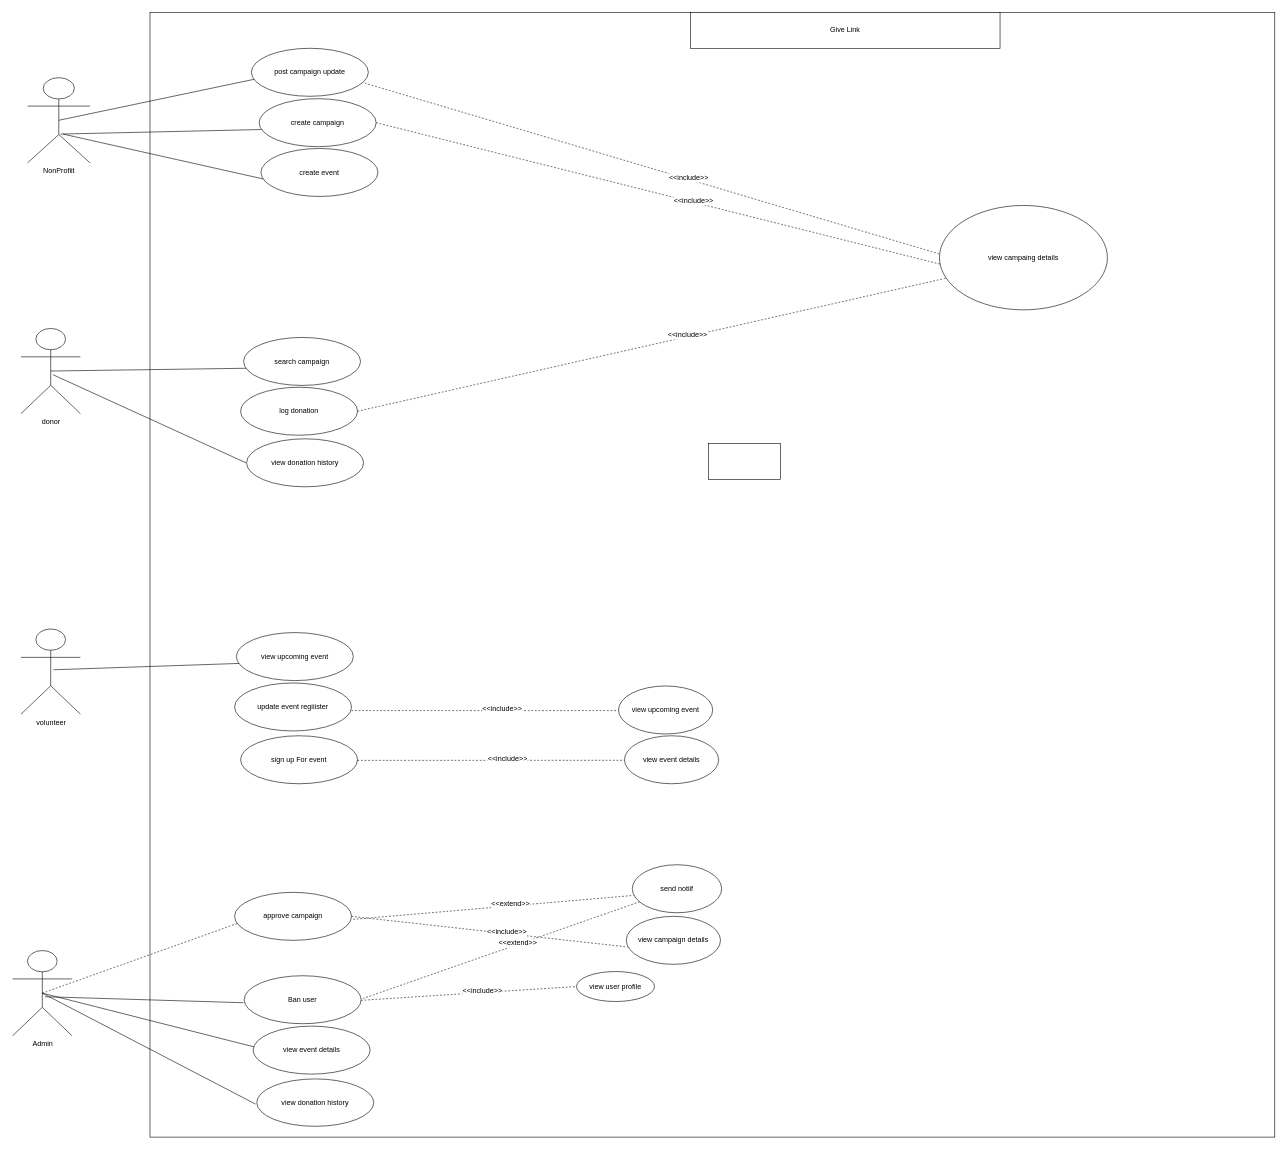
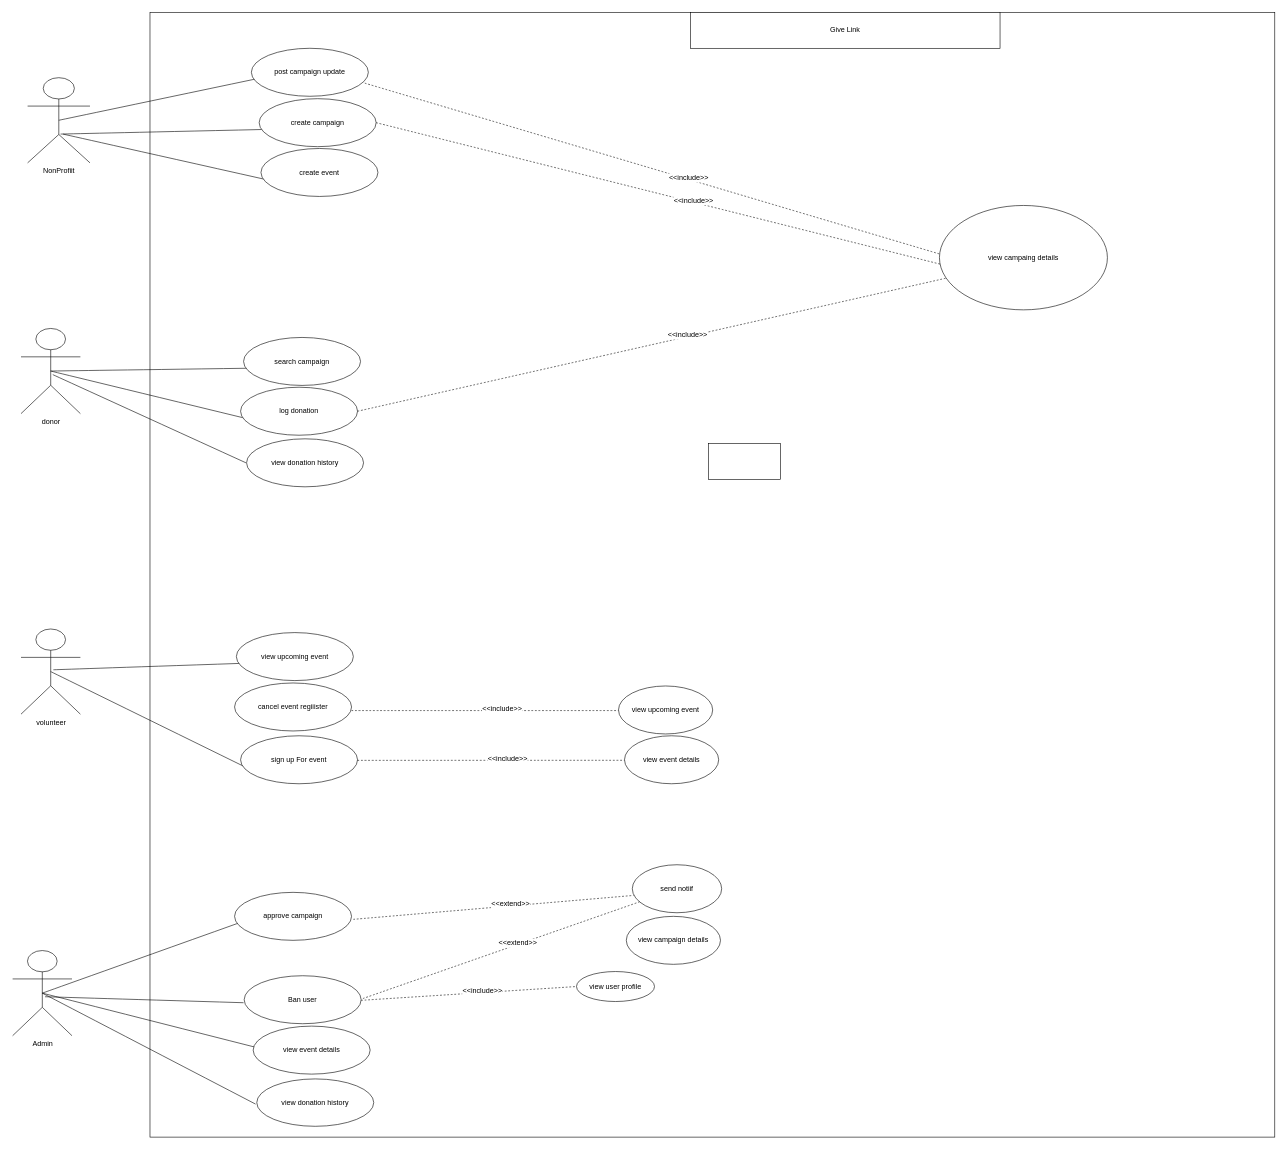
edge "donor" -- "log donation": added
node "update event regiiister": label "update event regiiister" -> "cancel event regiiister"
edge "volunteer" -- "sign up For event": added
edge "approve campaign" -- "view campaign details": removed, label "<<include>>"
edge "approve campaign" -- "Admin": style dashed -> solid
